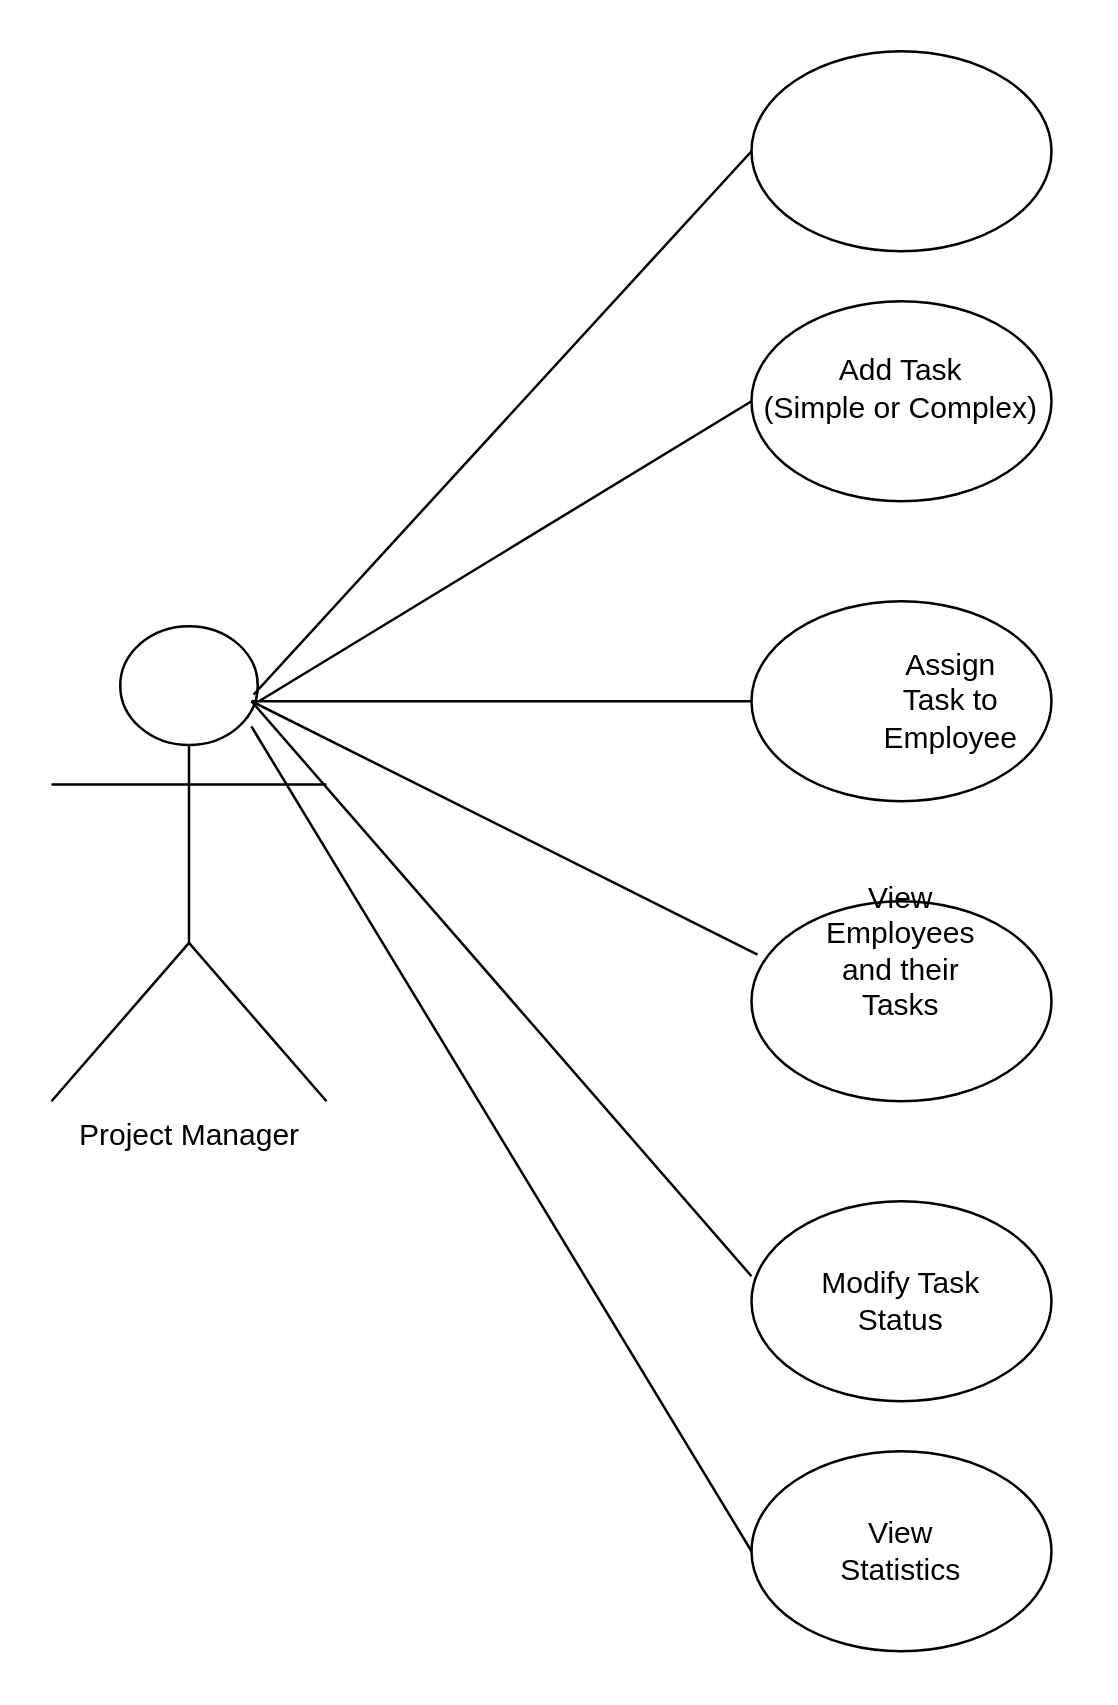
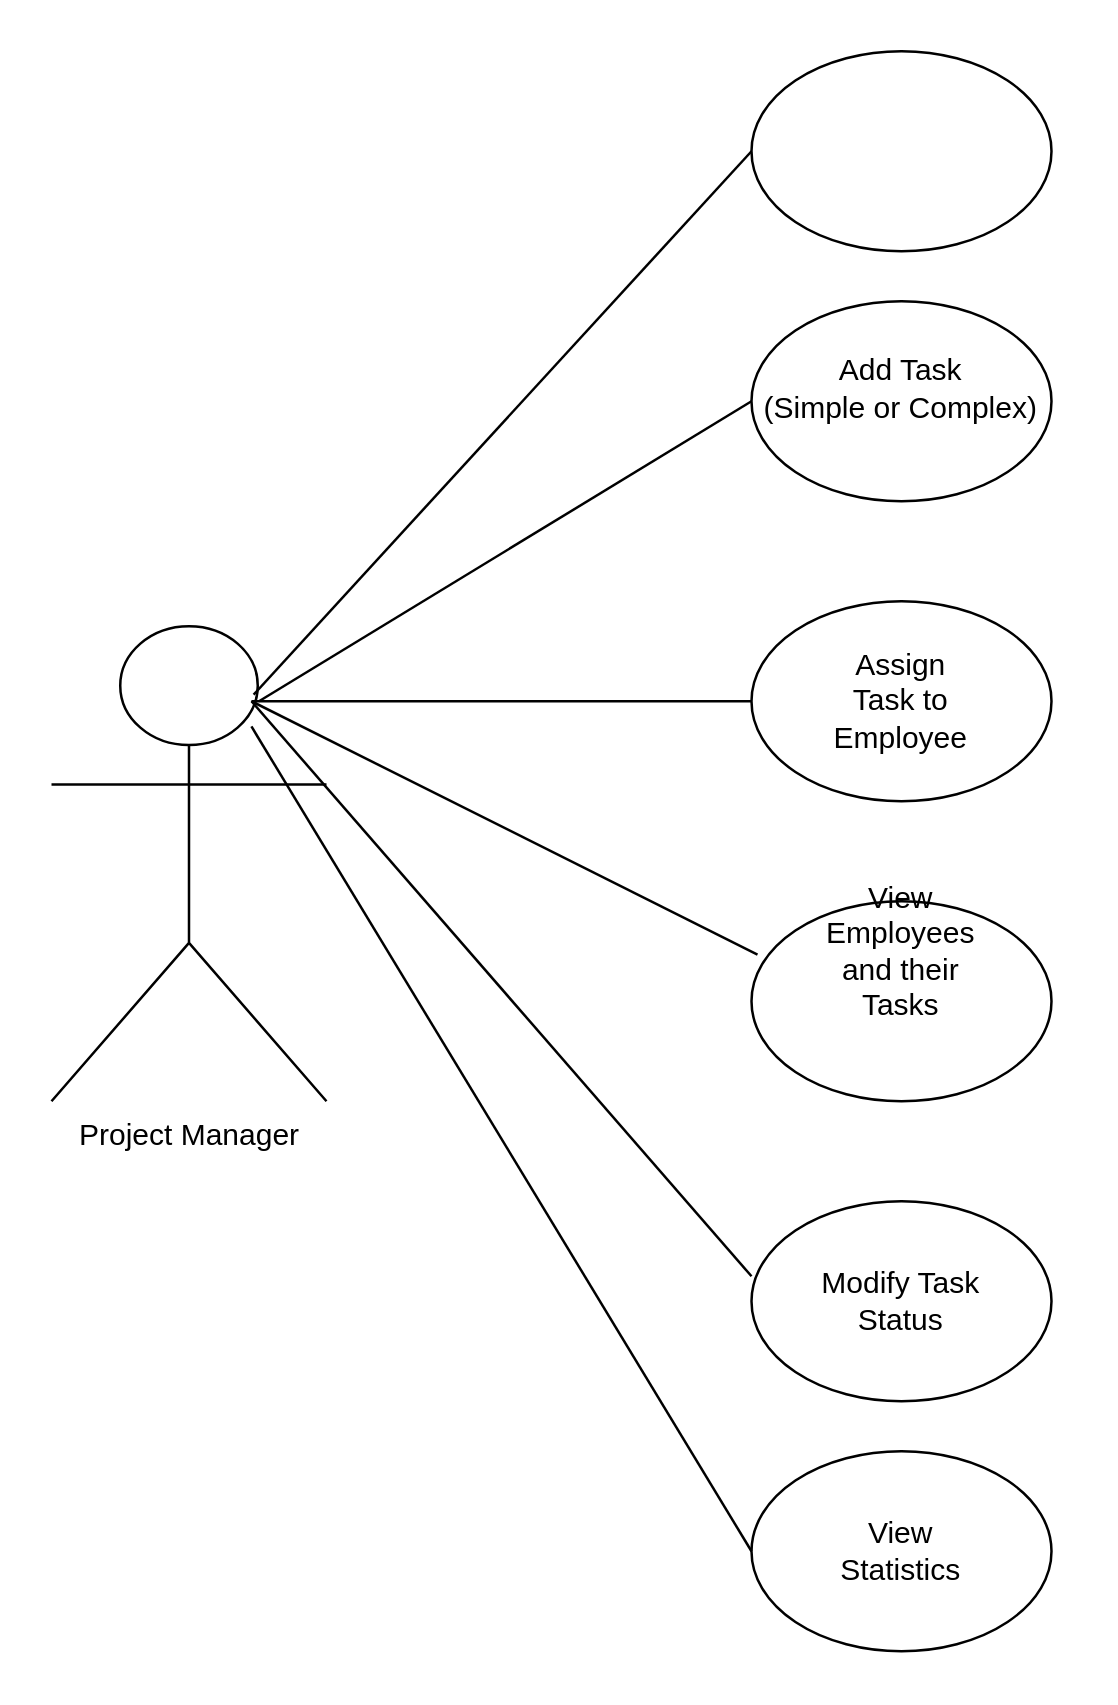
node "Assign Task to Employee": moved (951, 701) -> (901, 701)
